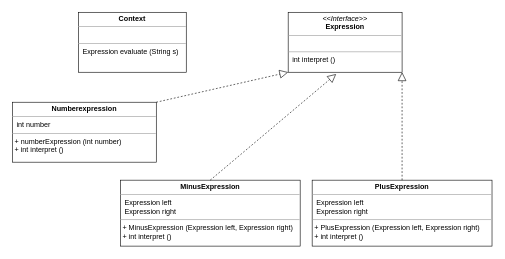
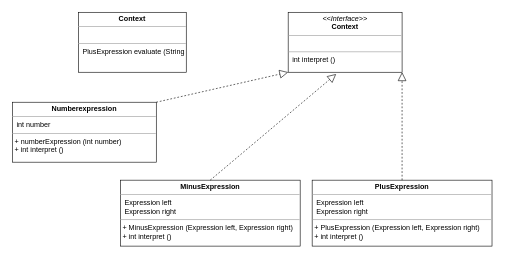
node "Context Expression evaluate (String s)": label "Context Expression evaluate (String s)" -> "Context PlusExpression evaluate (String s)"
node "<<Interface>> Expression int interpret ()": label "<<Interface>> Expression int interpret ()" -> "<<Interface>> Context int interpret ()"
